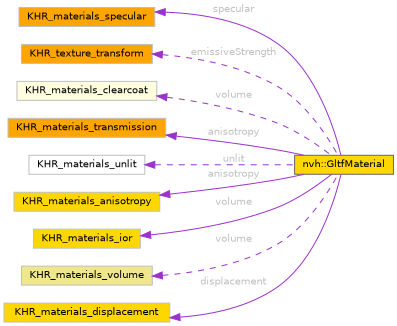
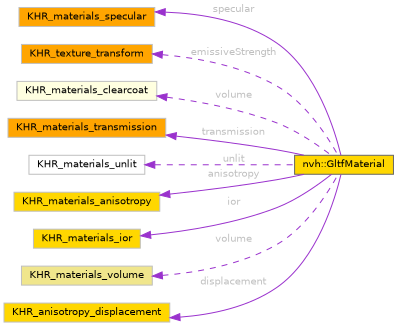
edge "nvh::GltfMaterial" -> "KHR_materials_transmission": label " anisotropy" -> " transmission"
edge "nvh::GltfMaterial" -> "KHR_materials_ior": label " volume" -> " ior"
node "KHR_materials_displacement": label "KHR_materials_displacement" -> "KHR_anisotropy_displacement"
